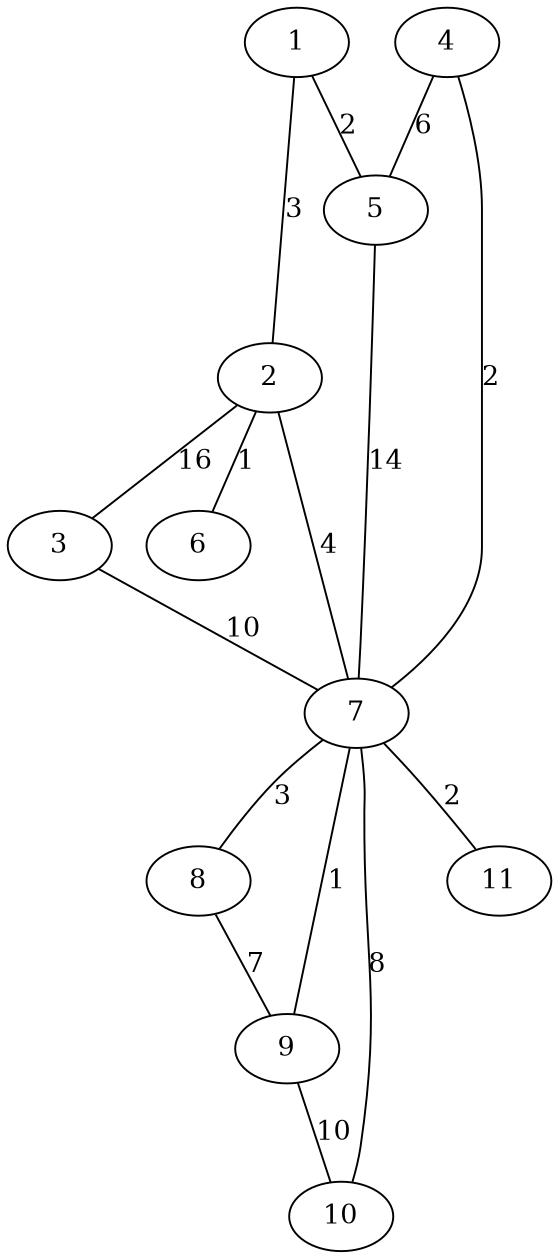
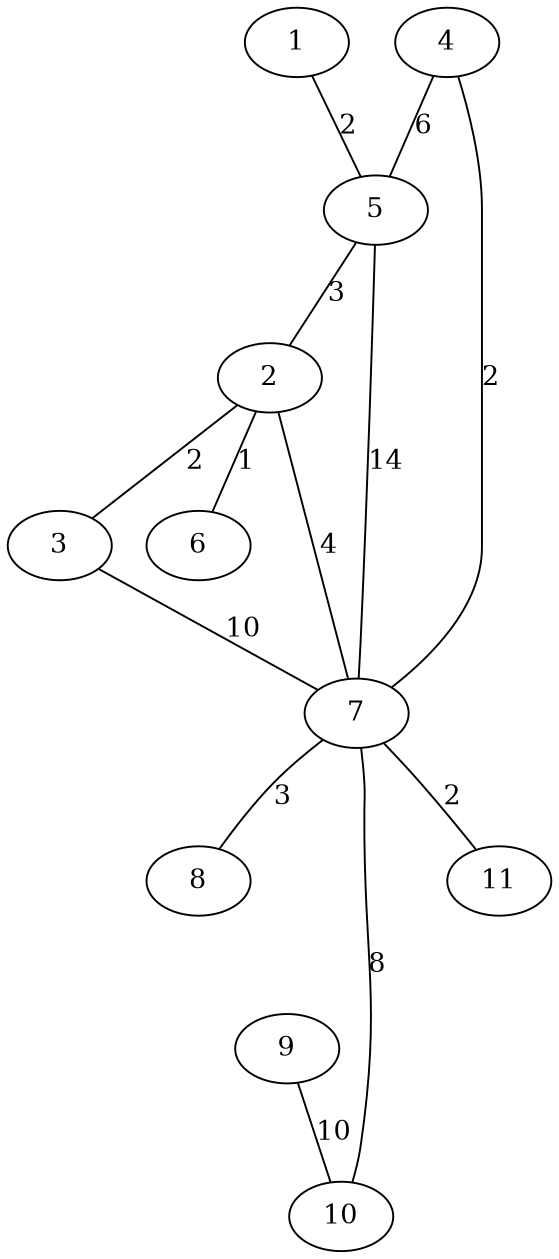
edge "1" -- "2": now "5" -- "2"
edge "2" -- "3": label "16" -> "2"
edge "7" -- "9": removed, label "1"
edge "8" -- "9": removed, label "7"
